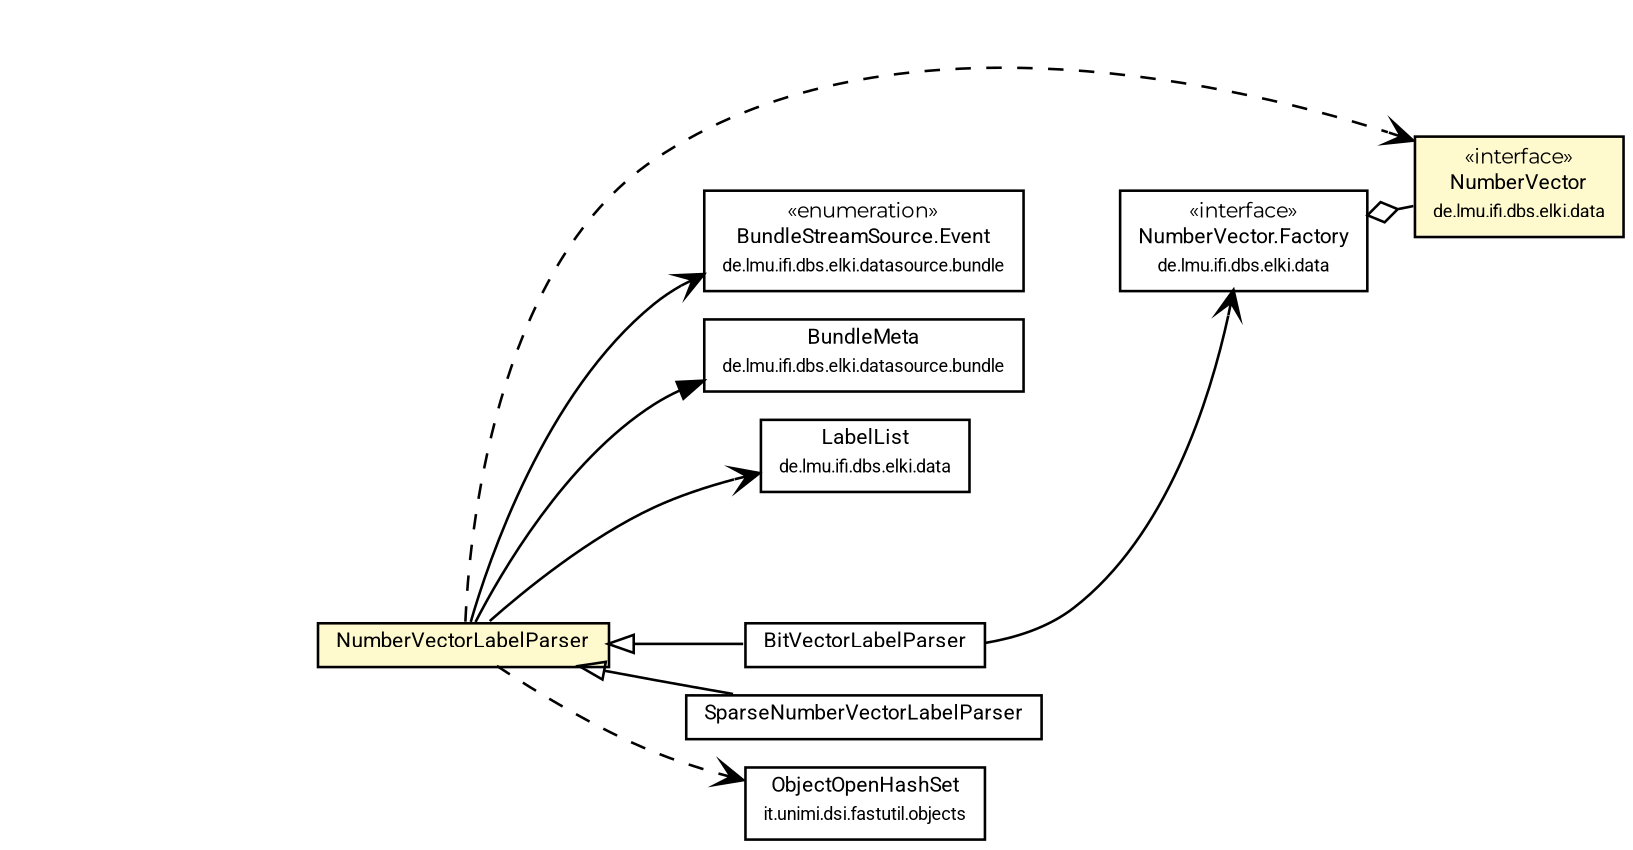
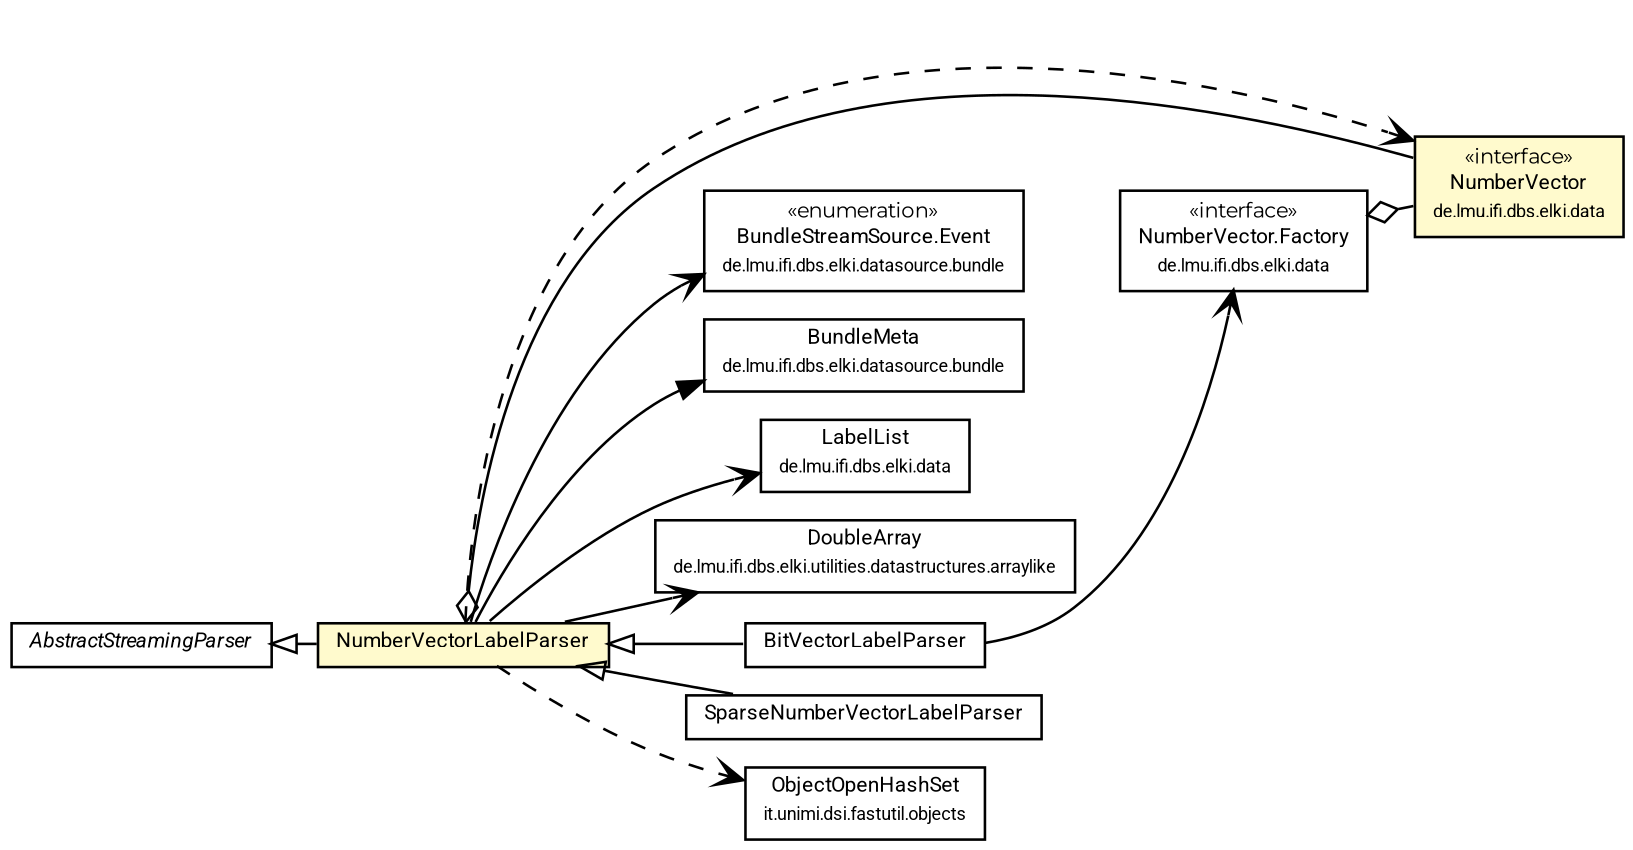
edge "NumberVector" -> "NumberVectorLabelParser": added
node "DoubleArray": added
node "AbstractStreamingParser": added
